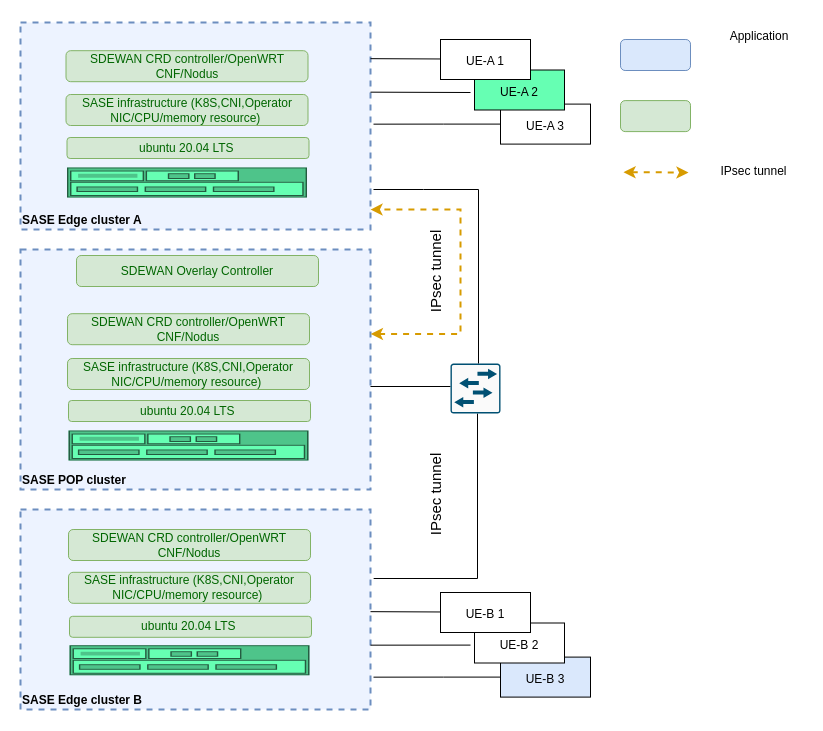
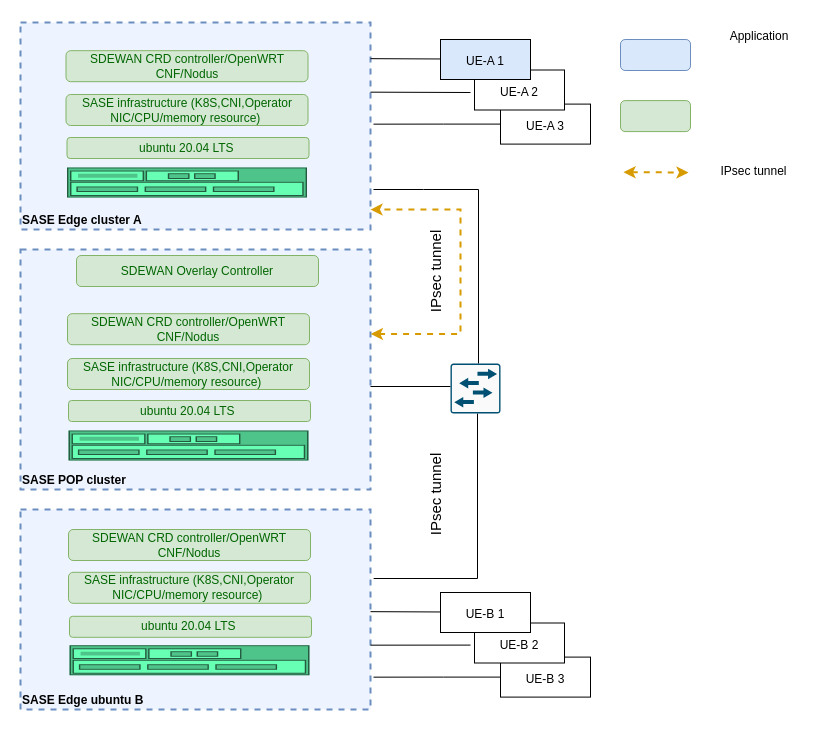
node "UE-A 1": fillcolor #ffffff -> #dae8fc
node "UE-A 2": fillcolor #66ffb3 -> #ffffff
node "UE-B 3": fillcolor #dae8fc -> #ffffff
node "SASE Edge cluster B": label "SASE Edge cluster B" -> "SASE Edge ubuntu B"
